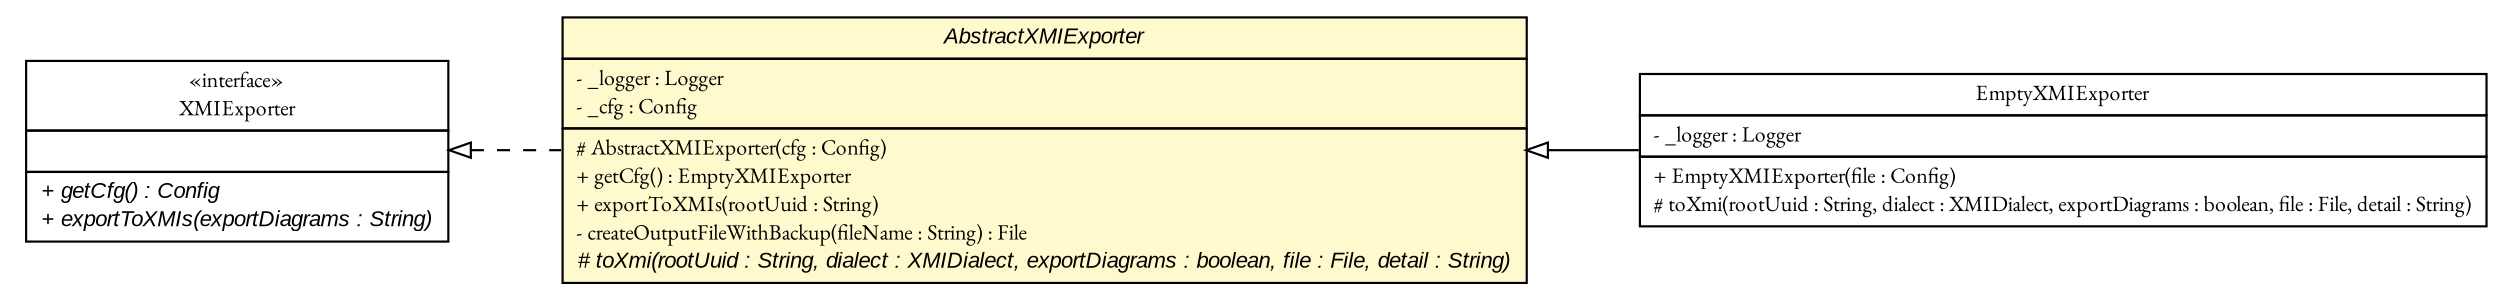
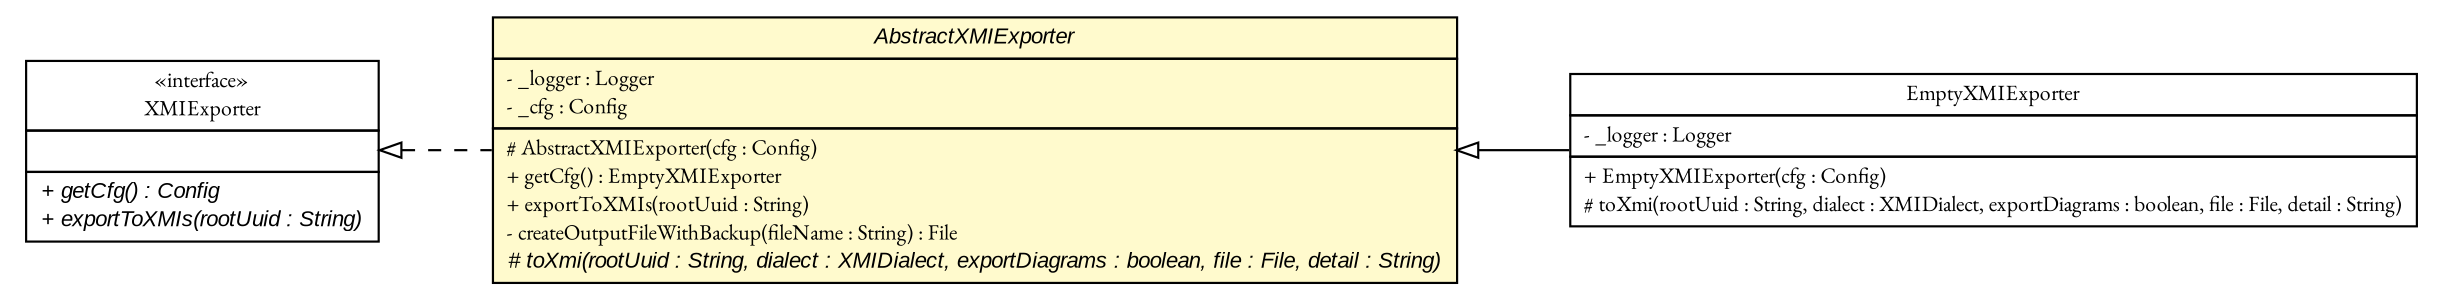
node "EmptyXMIExporter": text "+ EmptyXMIExporter(file : Config)" -> "+ EmptyXMIExporter(cfg : Config)"
node "XMIExporter": text "+ exportToXMIs(exportDiagrams : String)" -> "+ exportToXMIs(rootUuid : String)"
